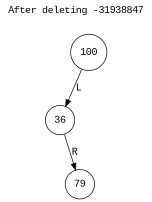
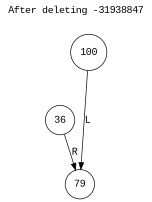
edge "100" -> "36": now "100" -> "79"
